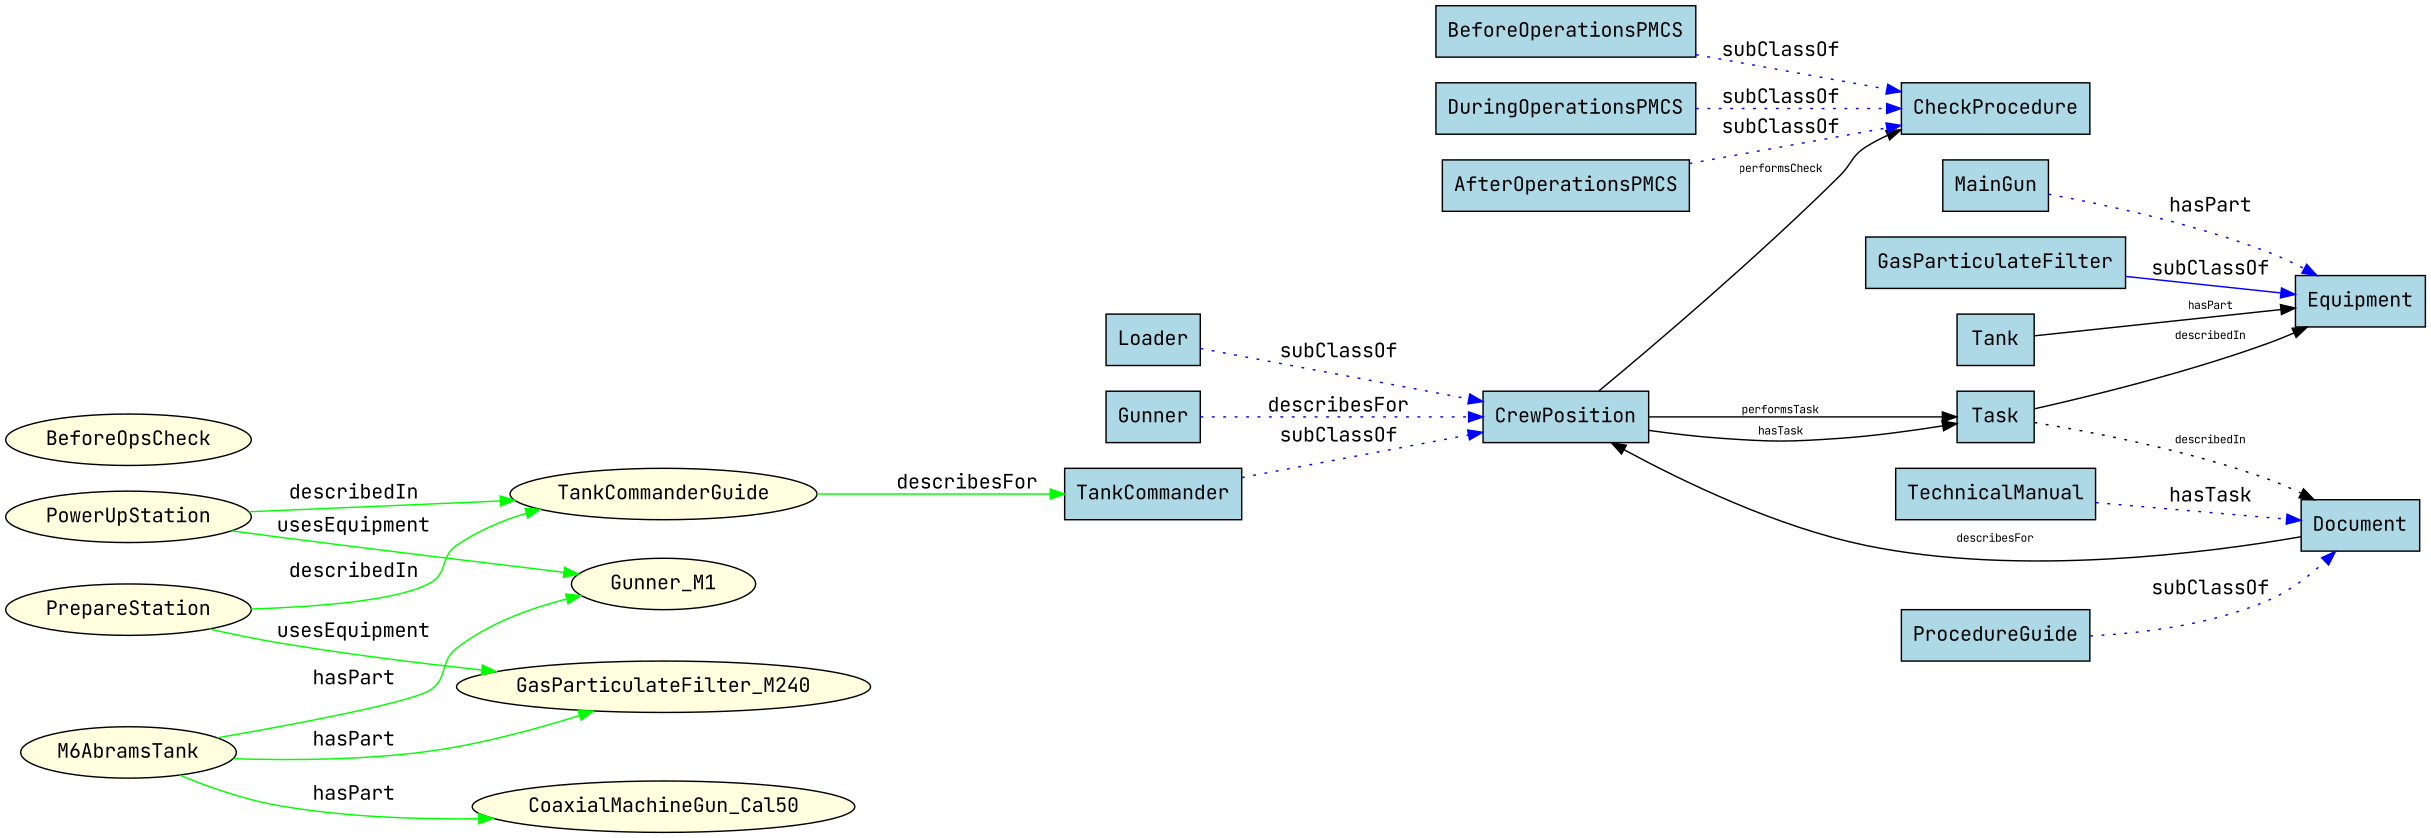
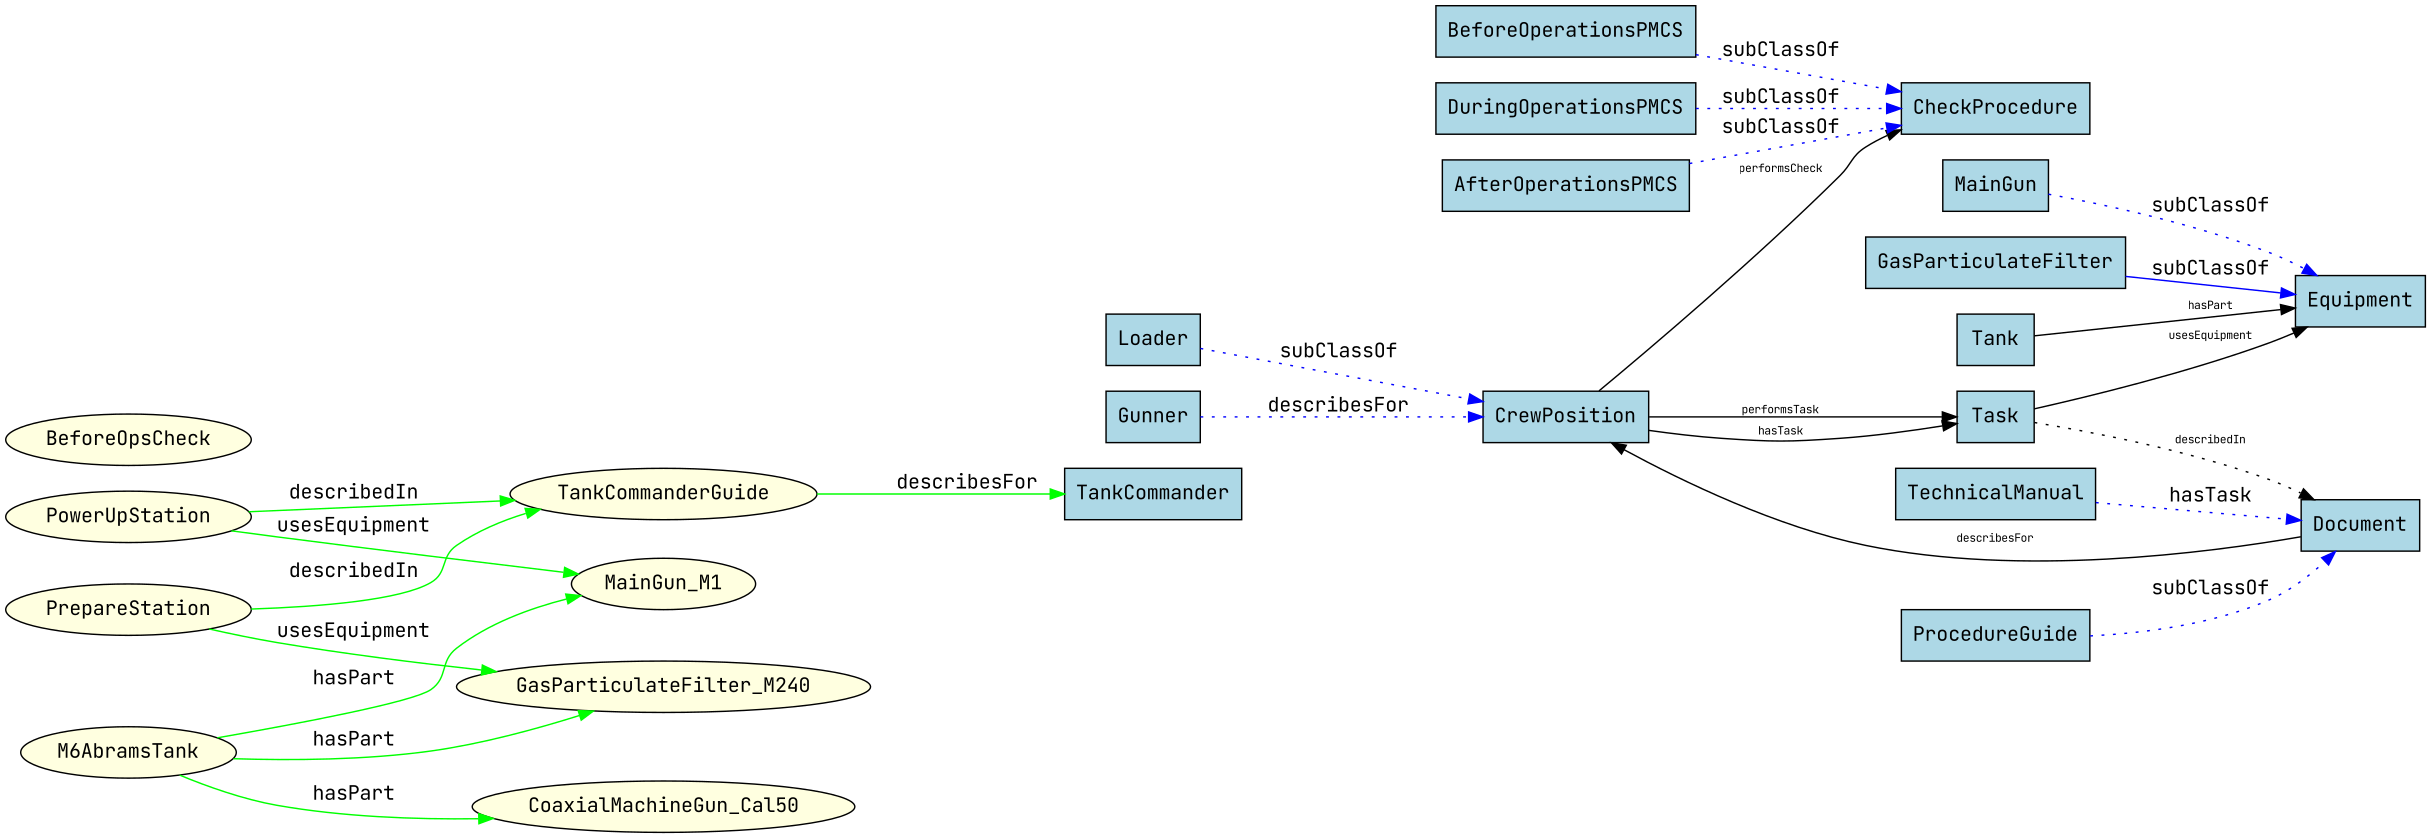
edge "MainGun" -> "Equipment": label "hasPart" -> "subClassOf"
edge "Task" -> "Equipment": label "describedIn" -> "usesEquipment"
edge "TankCommander" -> "CrewPosition": removed, label "subClassOf"
node "Gunner_M1": label "Gunner_M1" -> "MainGun_M1"
